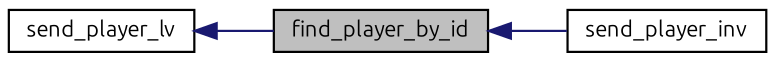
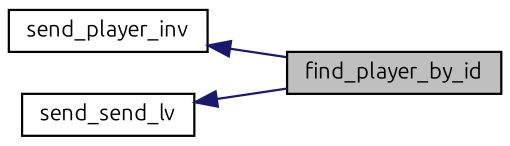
node "send_player_lv": label "send_player_lv" -> "send_send_lv"
edge "send_player_inv" -> "find_player_by_id": reversed
